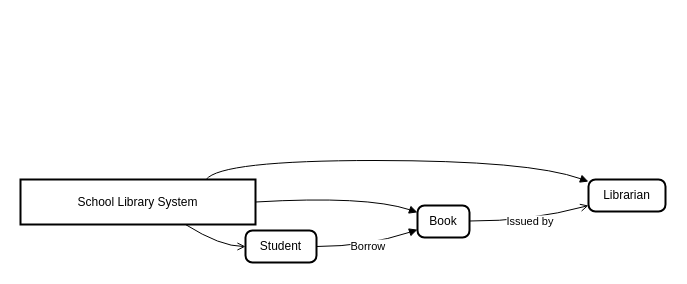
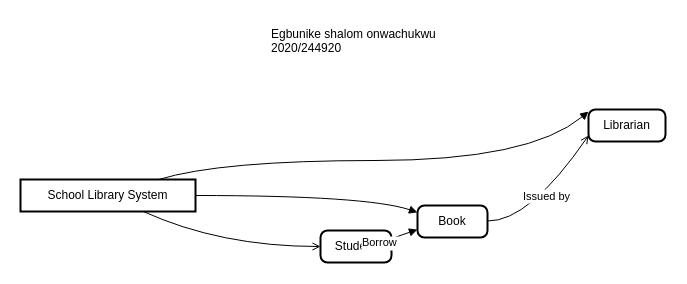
node "Egbunike shalom onwachukwu 2020/244920": added
node "Librarian": moved (627, 196) -> (627, 126)
node "School Library System": size 235x45 -> 175x32
node "Book": size 52x32 -> 70x32
node "Student": moved (281, 247) -> (356, 247)
